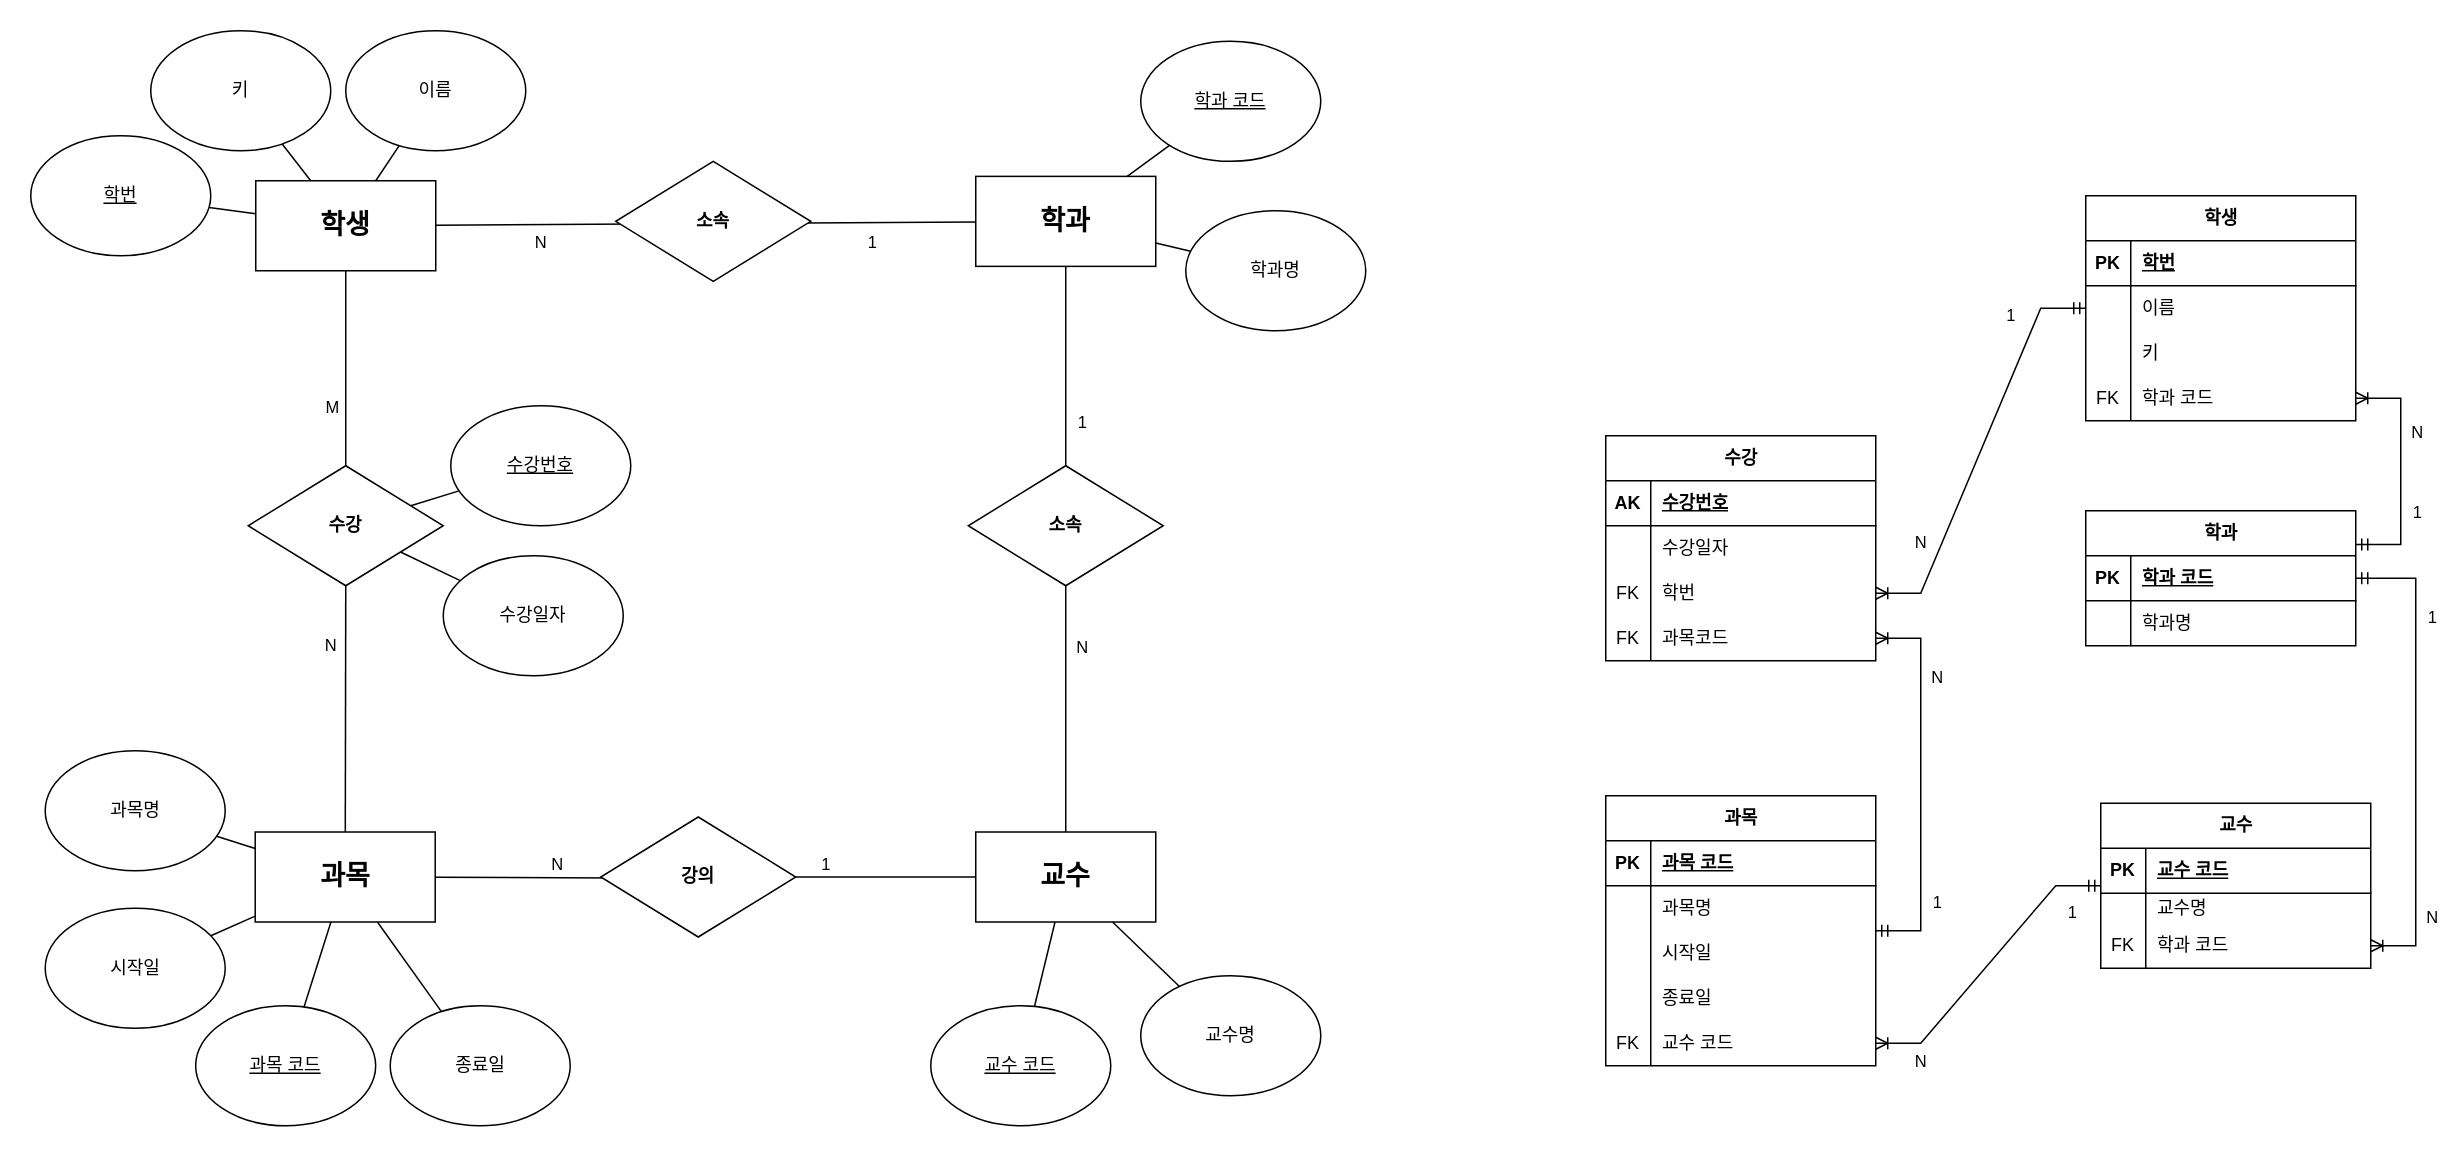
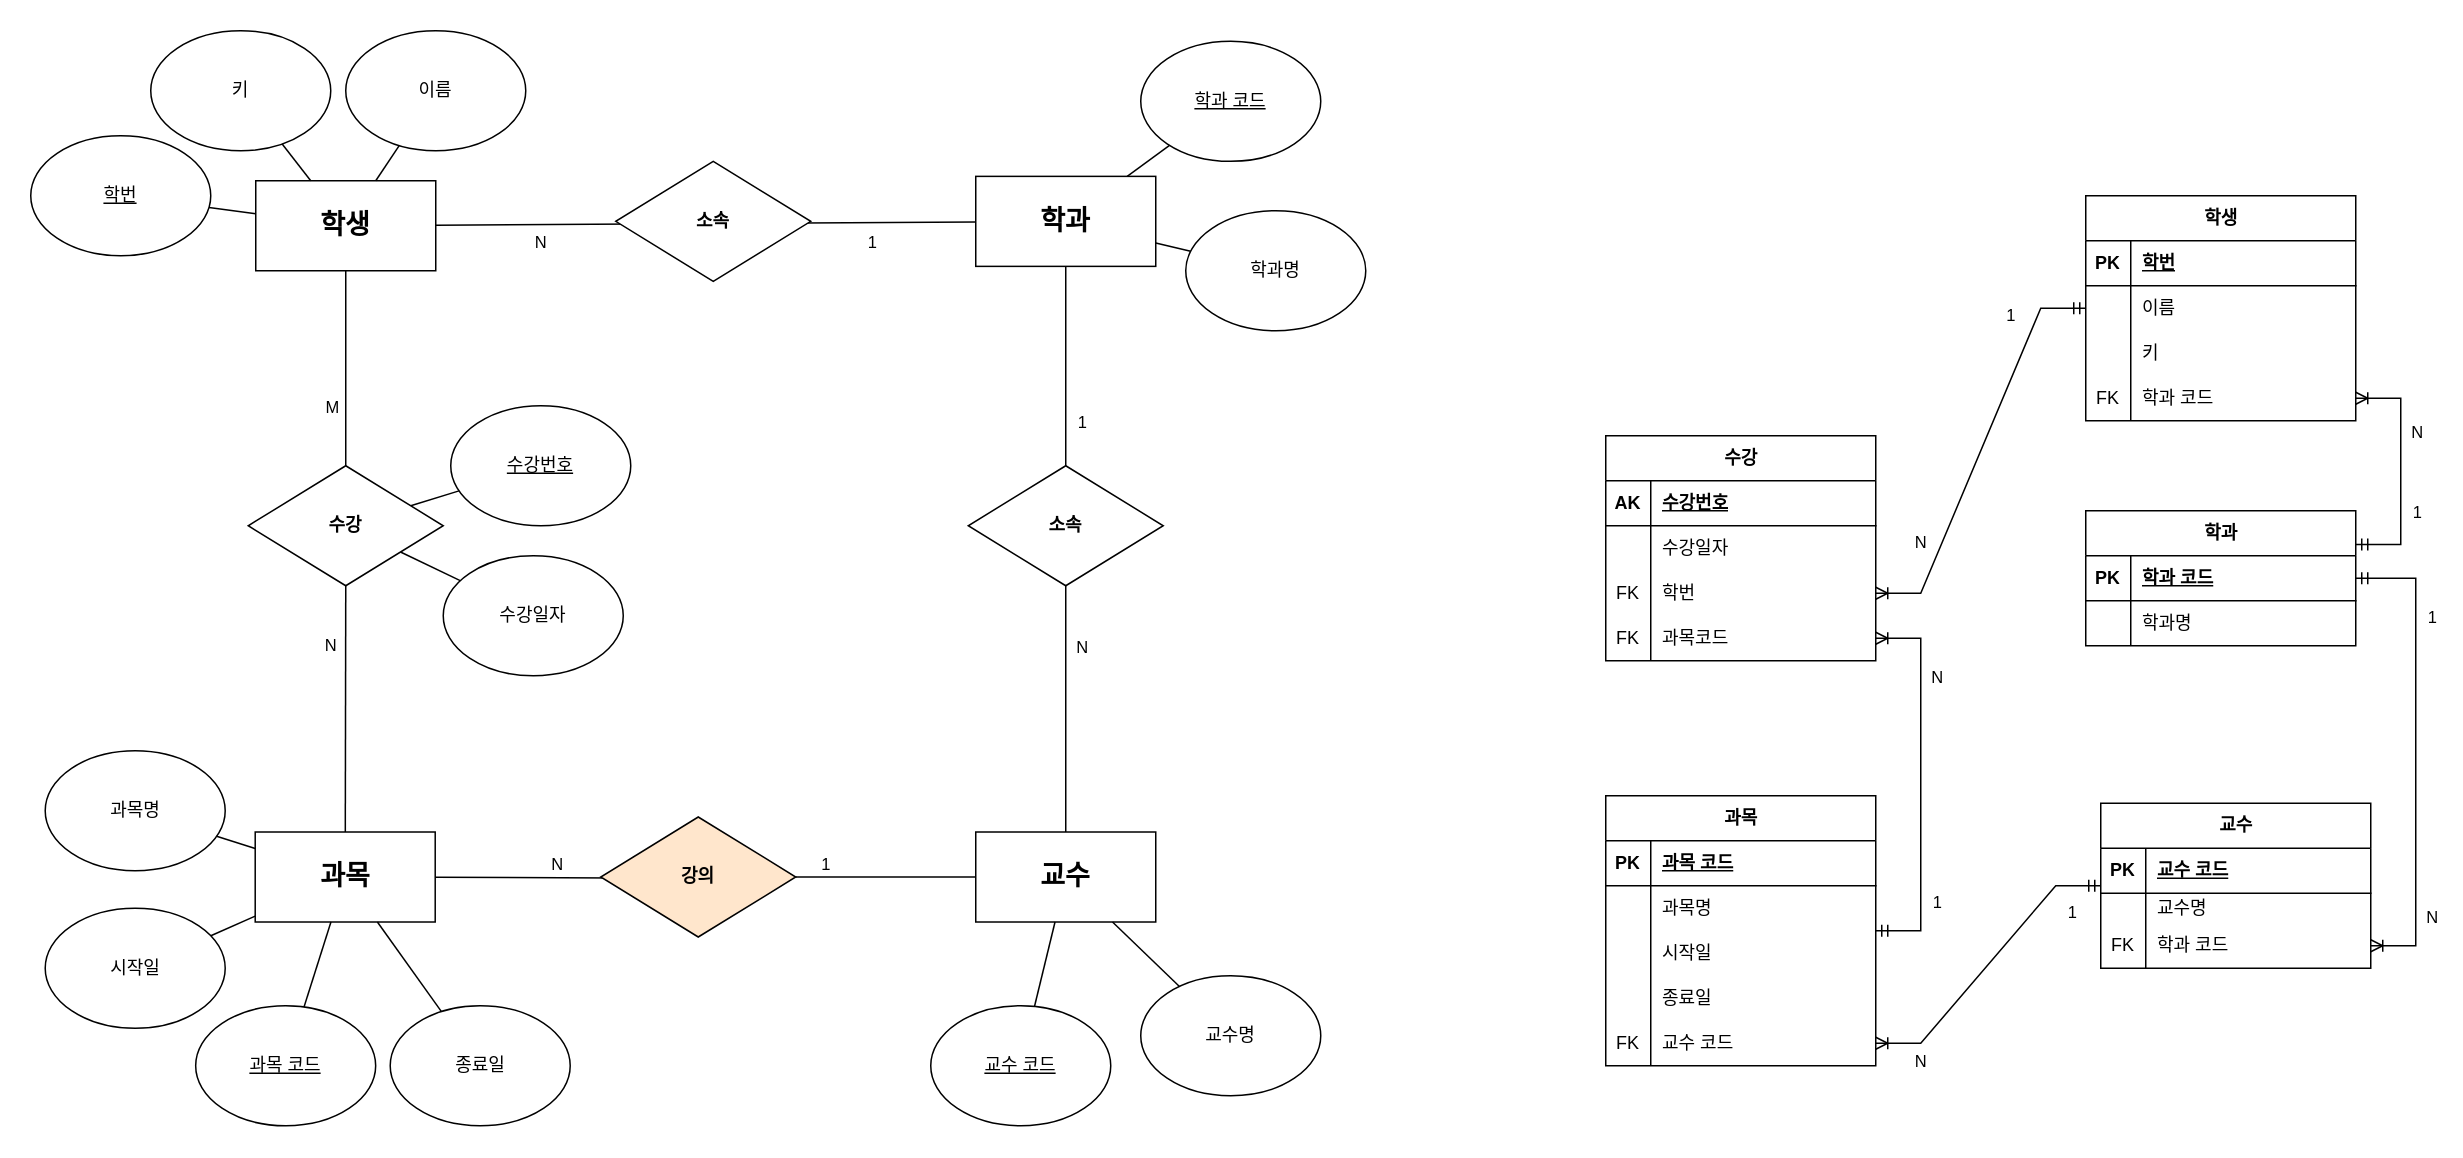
node "강의": fillcolor #ffffff -> #ffe6cc
